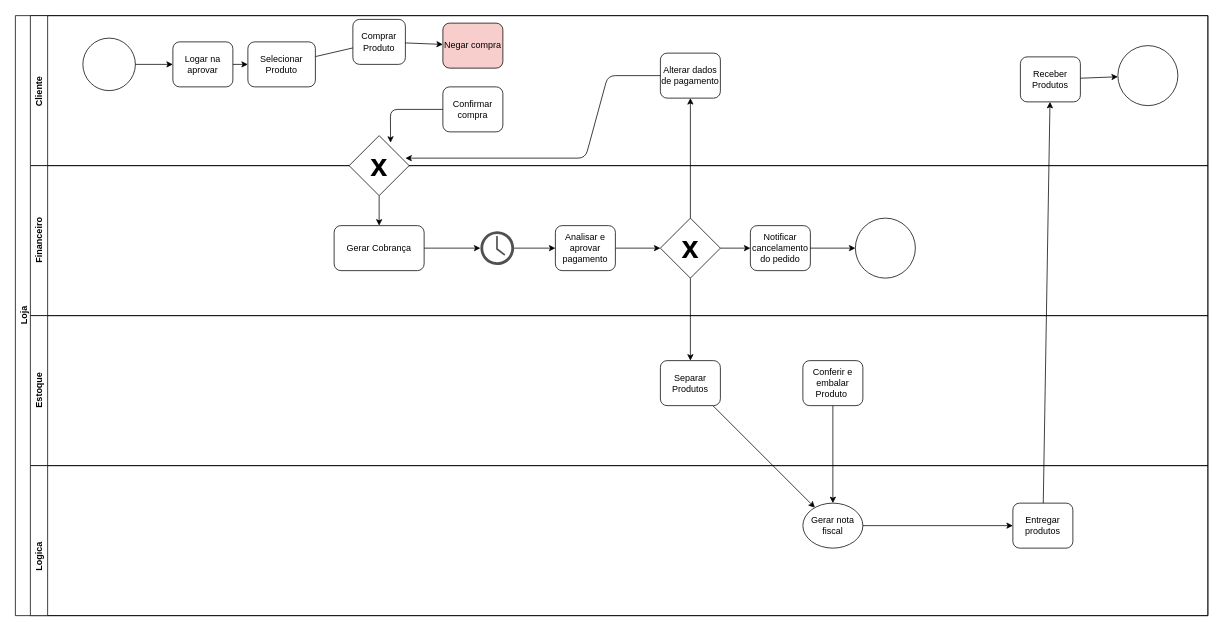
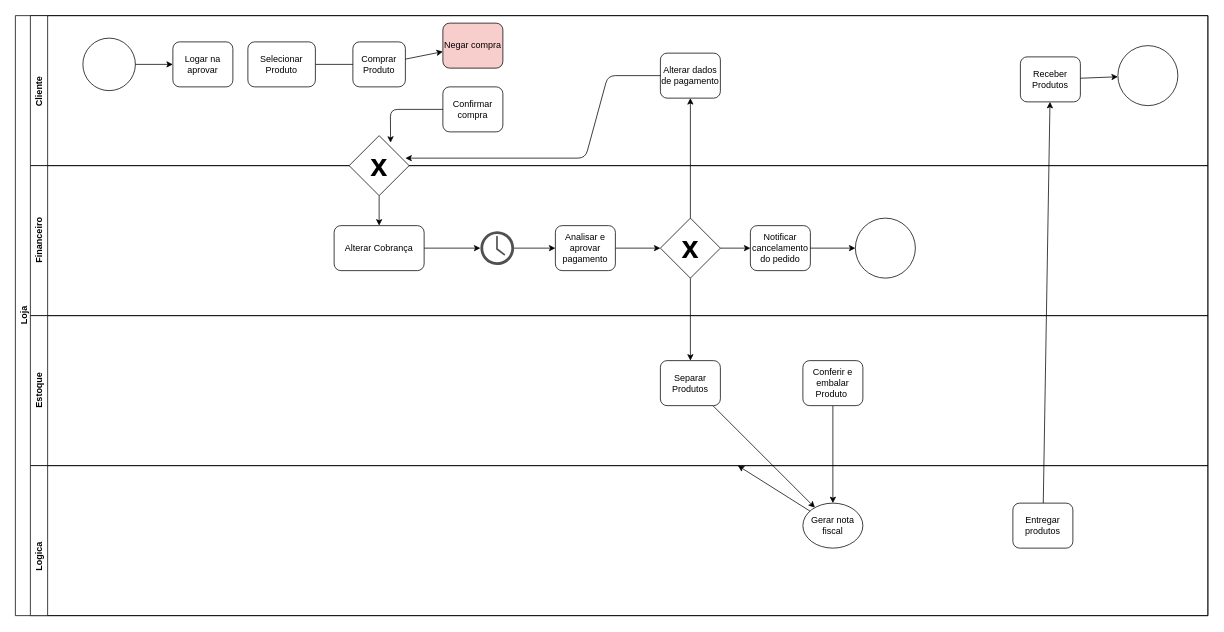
node "Comprar Produto": moved (379, 42) -> (379, 64)
edge "Logar na aprovar" -> "Selecionar Produto": removed
node "Gerar Cobrança": label "Gerar Cobrança" -> "Alterar Cobrança"
edge "Gerar nota fiscal" -> "Entregar produtos": now "Gerar nota fiscal" -> "Estoque"
